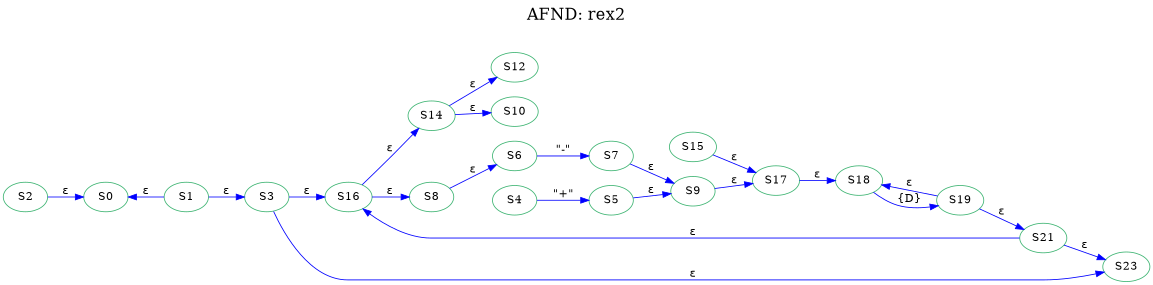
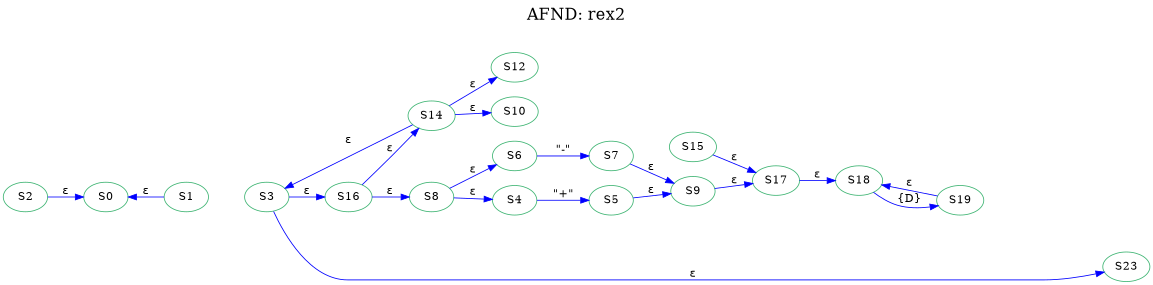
edge "S1" -> "S3": now "S14" -> "S3"
edge "S8" -> "S4": added, label "ε"
node "S21": removed
